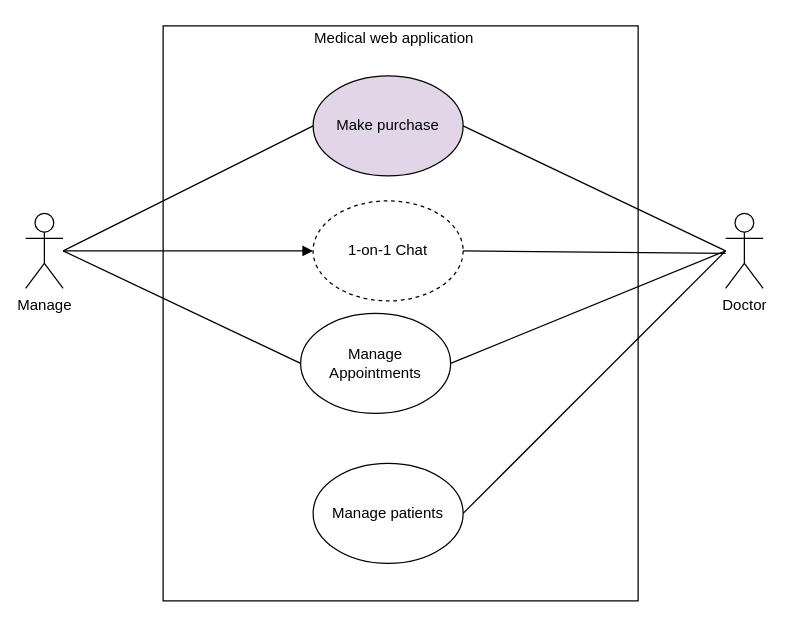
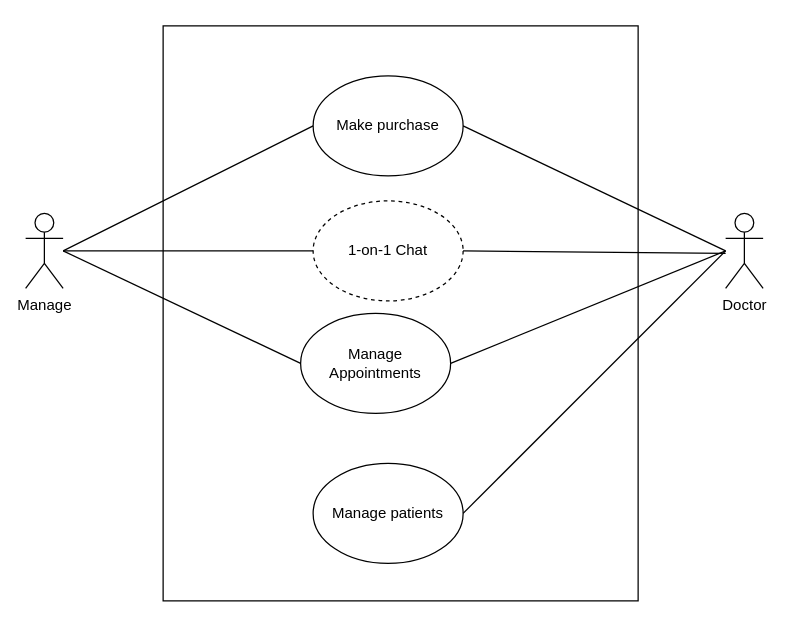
node "Medical web application": removed
node "Make purchase": fillcolor #e1d5e7 -> #ffffff
edge "Manage" -> "1-on-1 Chat": arrowhead block -> none
